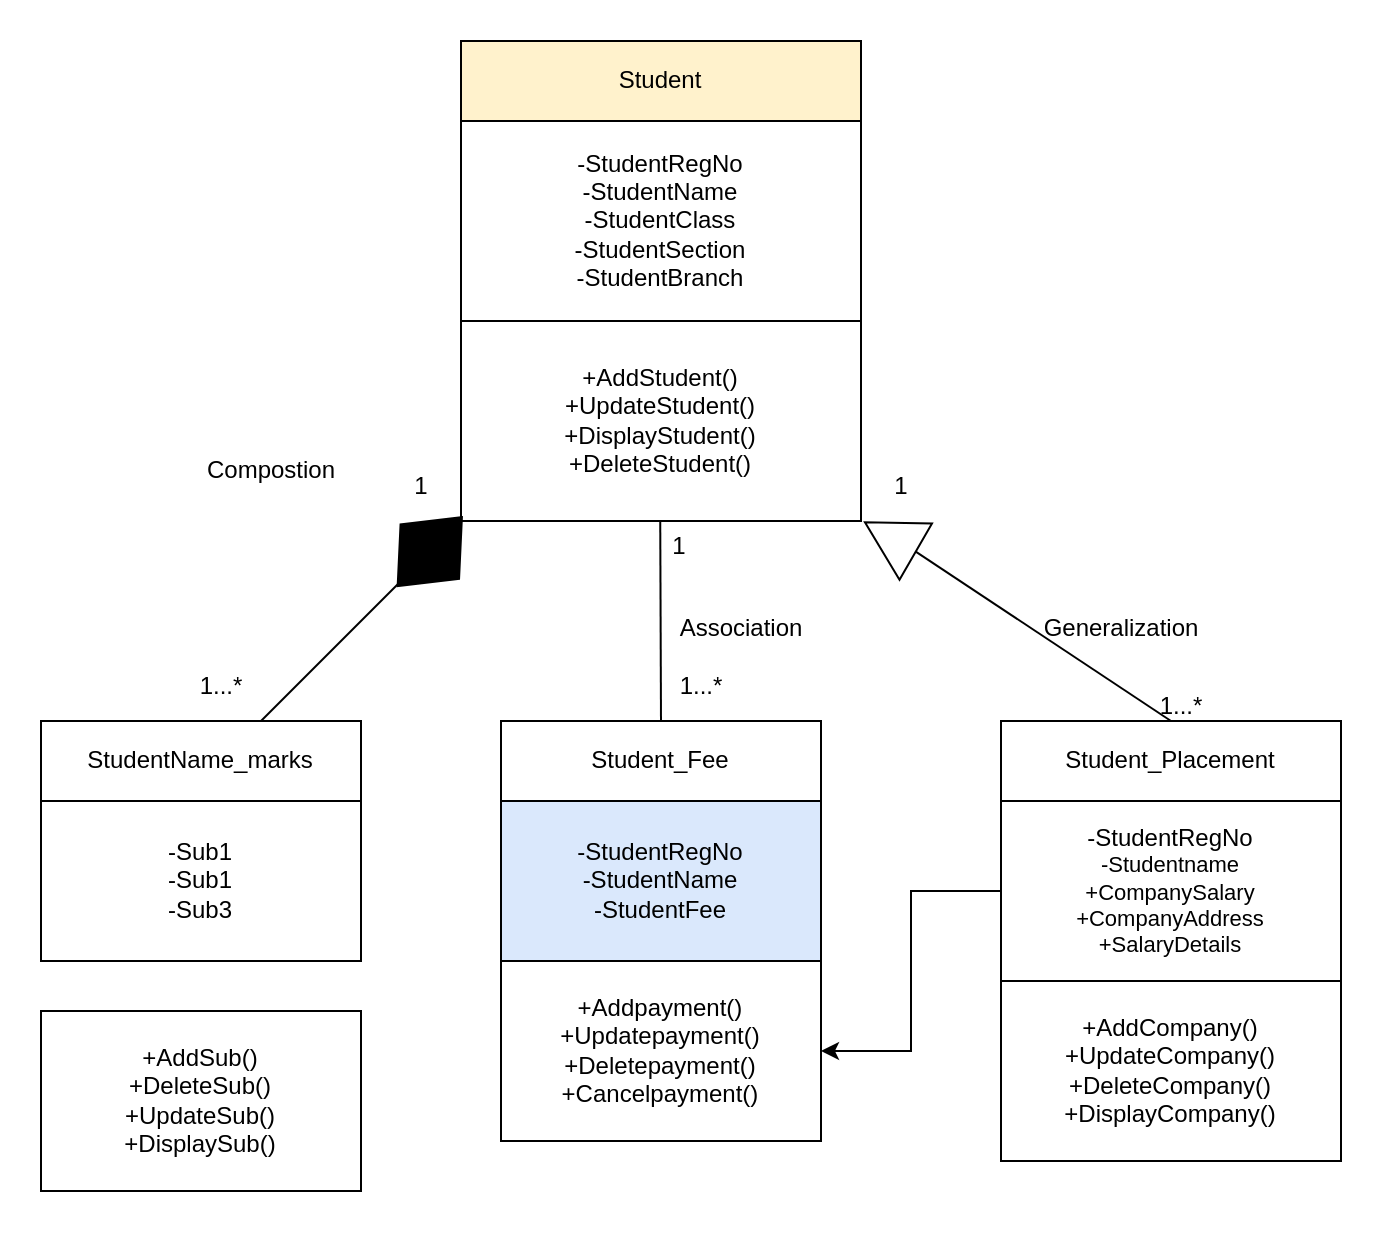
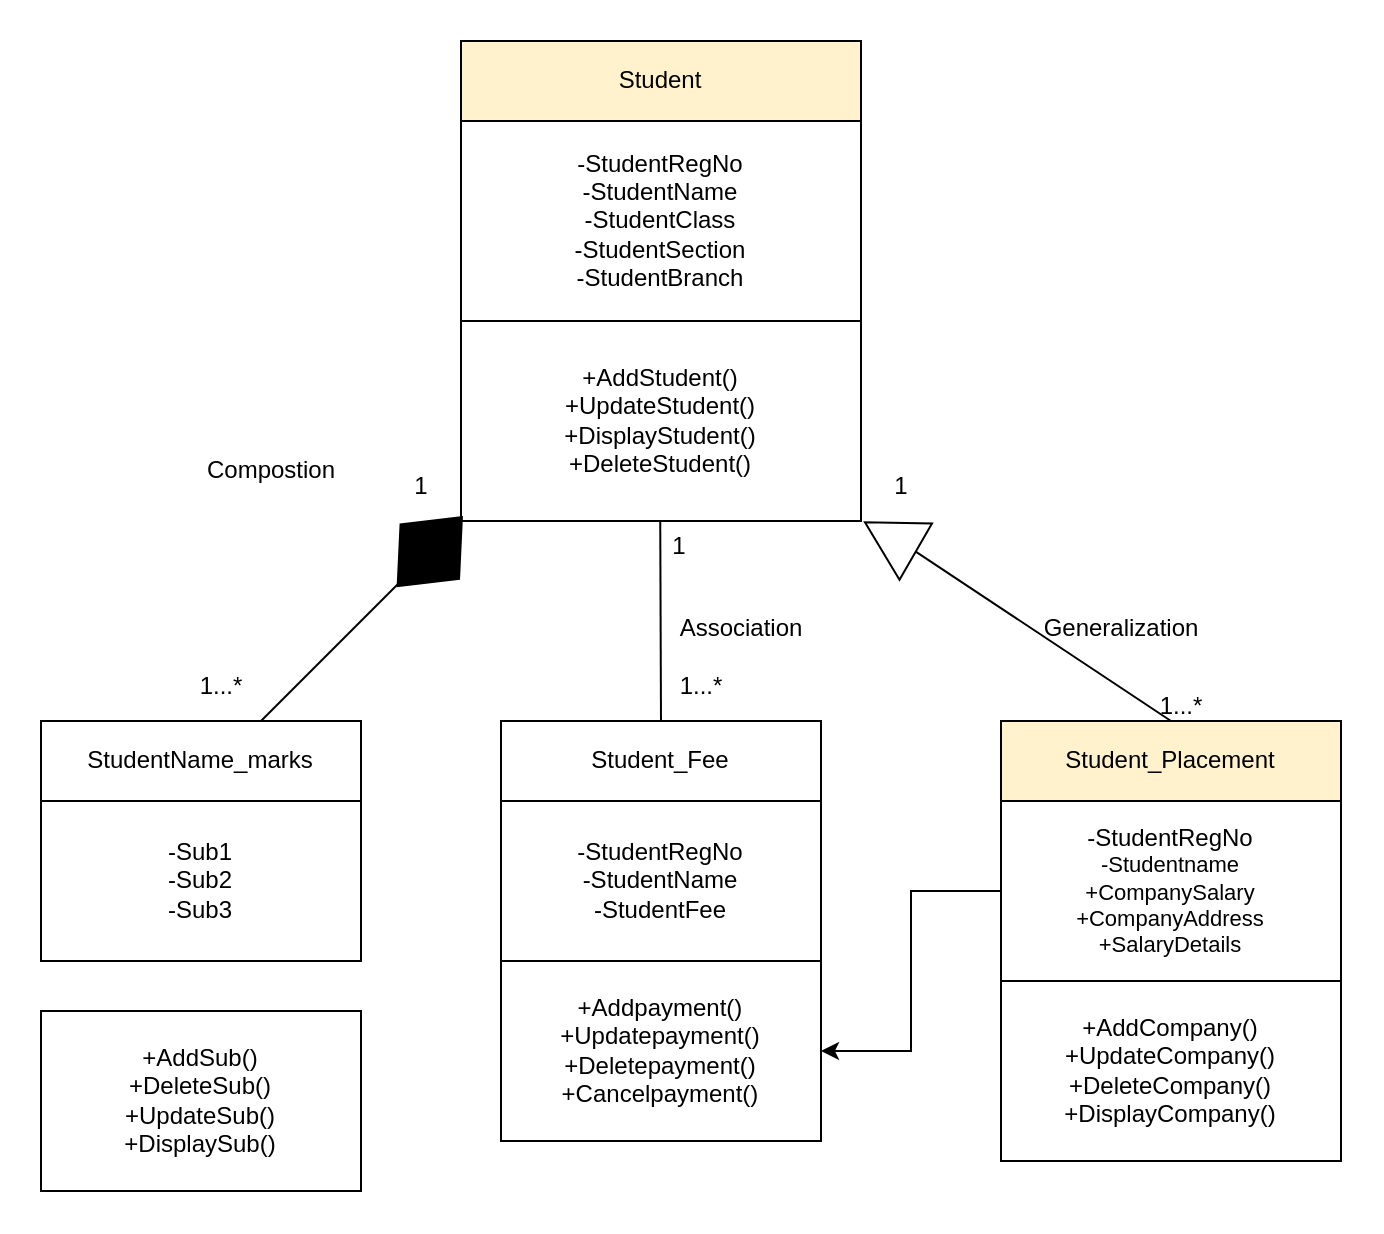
node "Student_Placement": fillcolor #ffffff -> #fff2cc
node "-Sub1 -Sub1 -Sub3": label "-Sub1 -Sub1 -Sub3" -> "-Sub1 -Sub2 -Sub3"
node "-StudentRegNo -StudentName -StudentFee": fillcolor #dae8fc -> #ffffff
